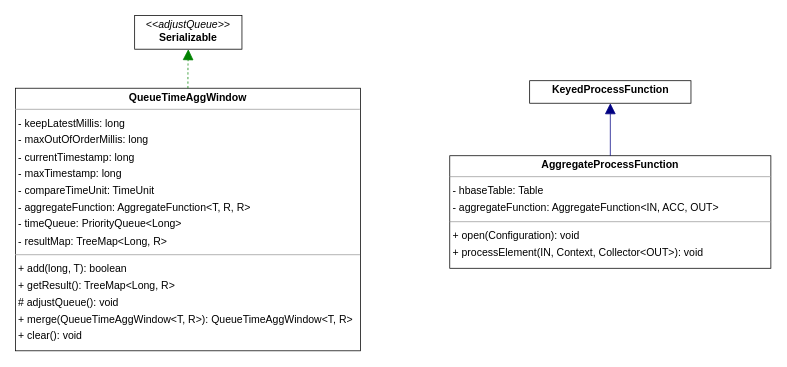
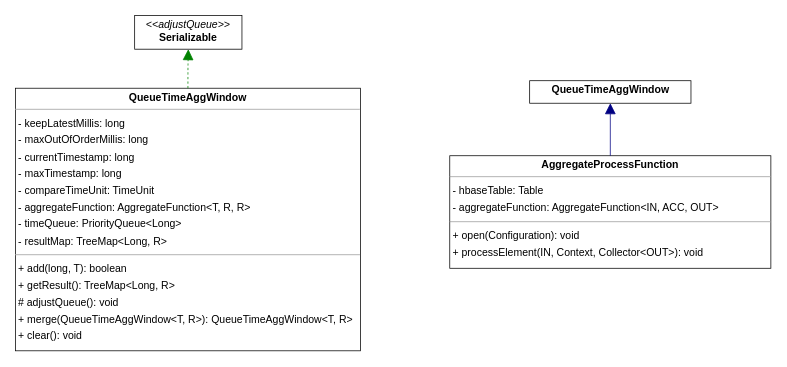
node "KeyedProcessFunction": label "KeyedProcessFunction" -> "QueueTimeAggWindow"
